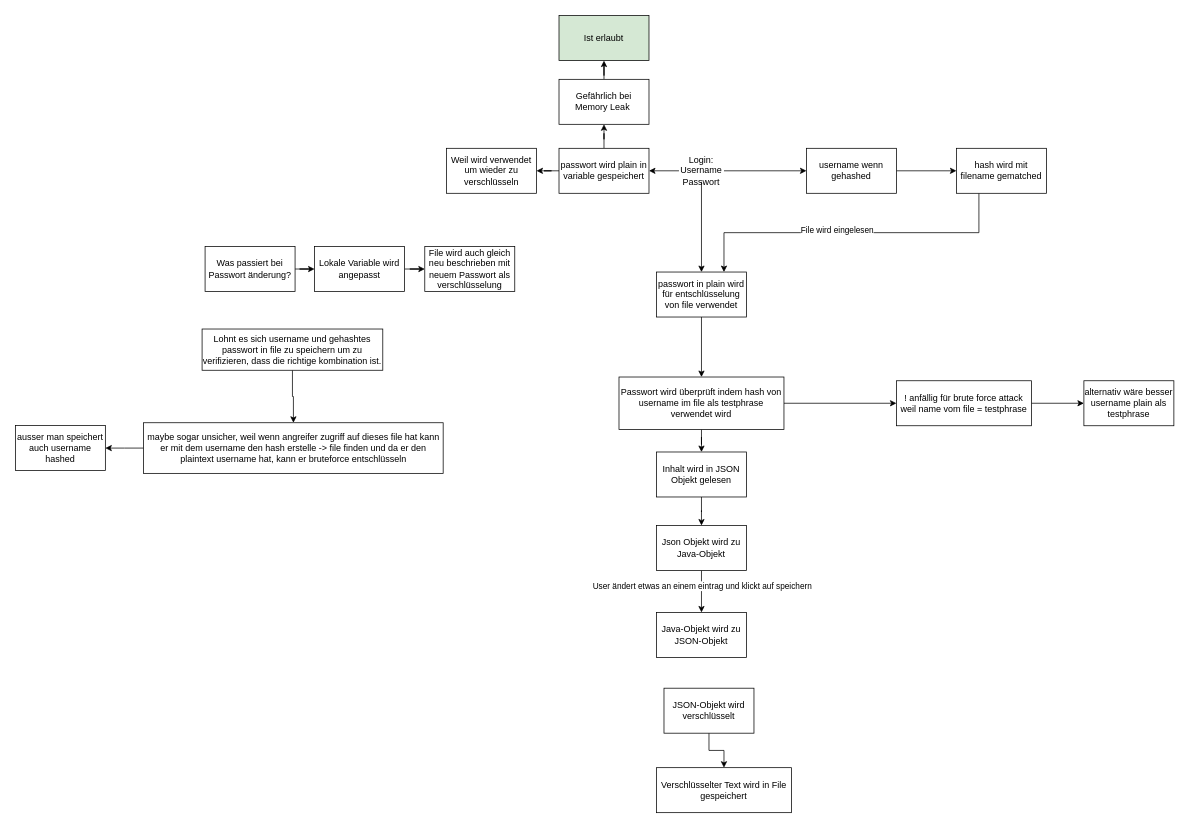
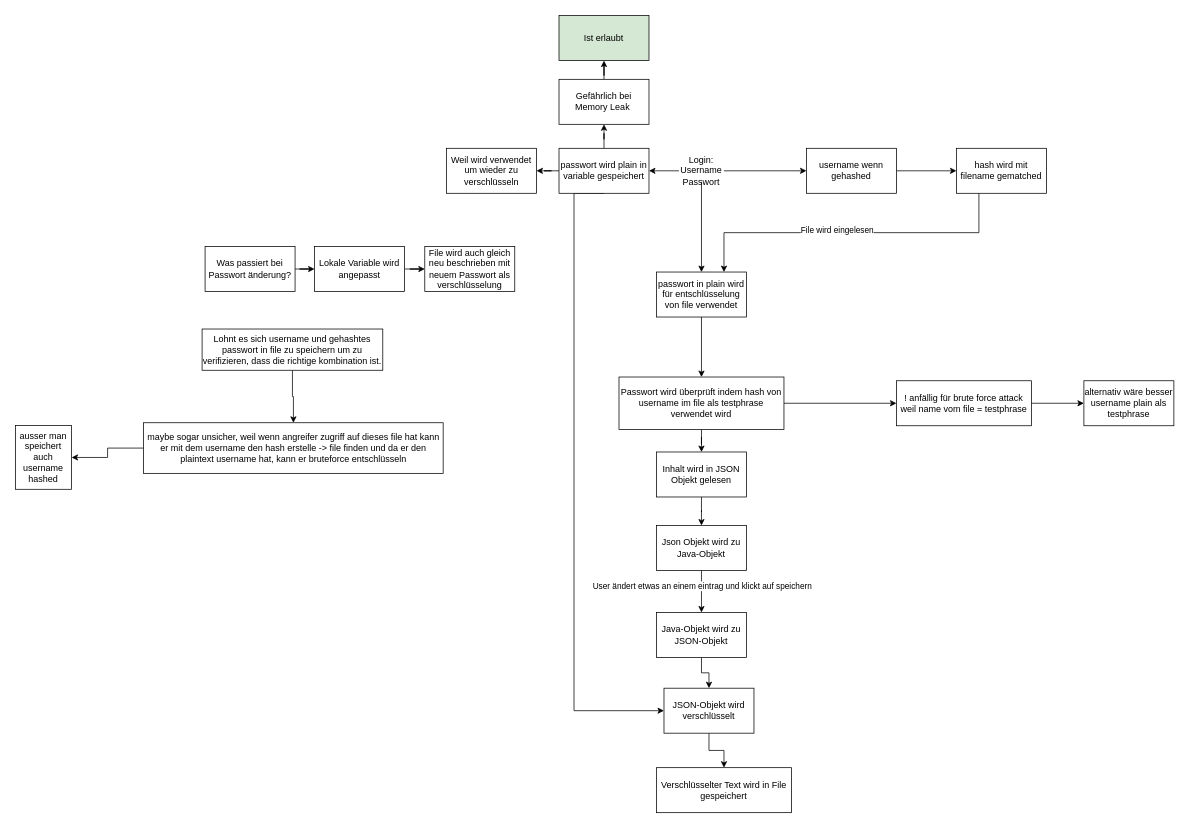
node "ausser man speichert auch username hashed": size 90x45 -> 56x64
edge "Java-Objekt wird zu JSON-Objekt" -> "JSON-Objekt wird verschlüsselt": added
edge "passwort wird plain in variable gespeichert" -> "JSON-Objekt wird verschlüsselt": added
